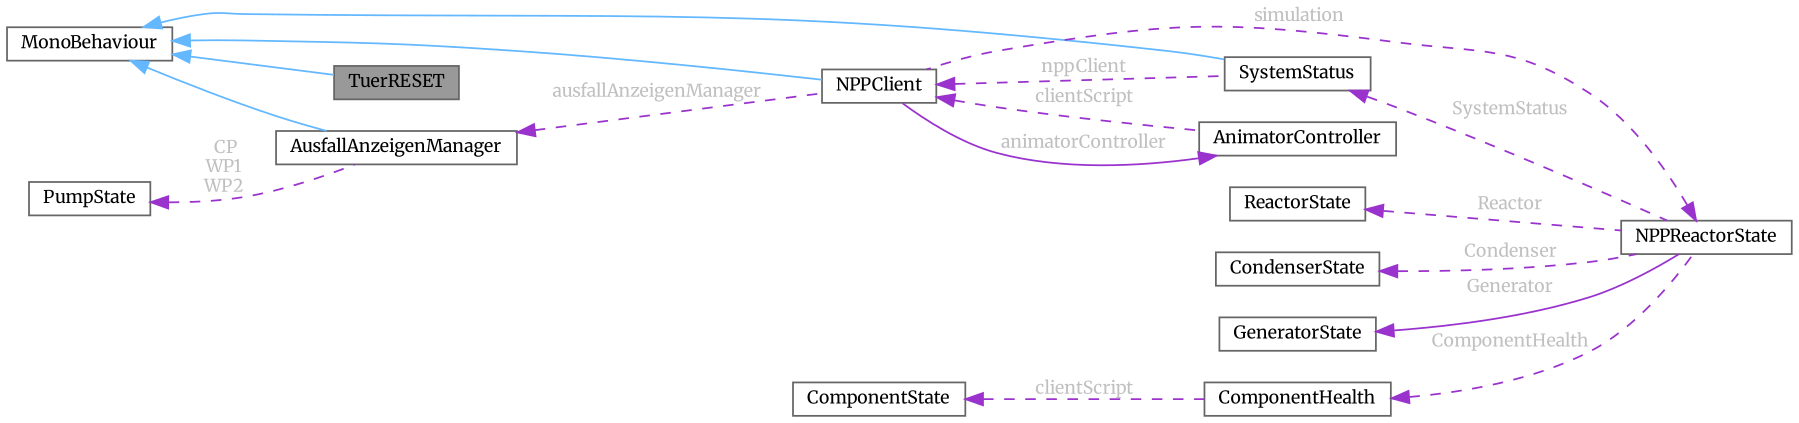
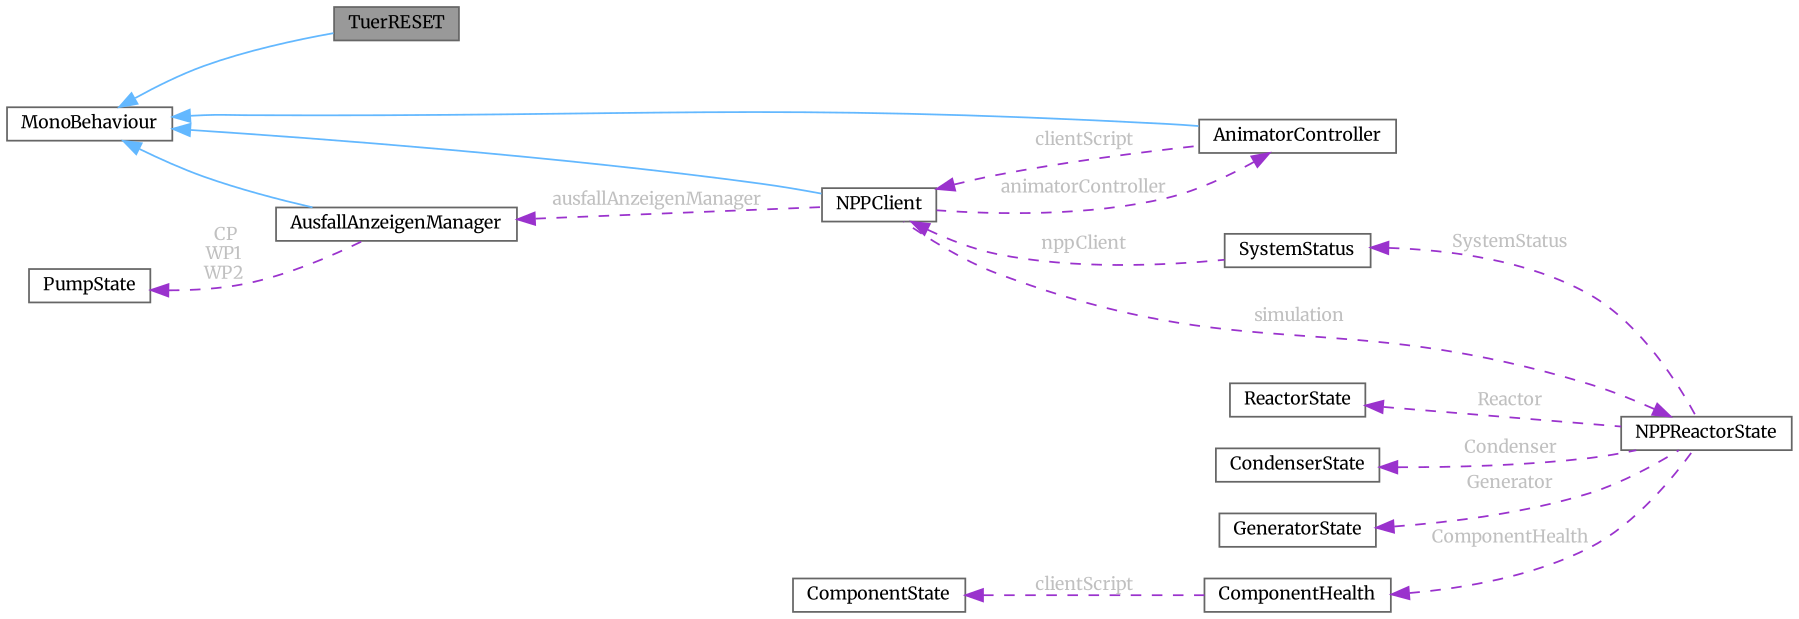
edge "SystemStatus" -> "MonoBehaviour": now "AnimatorController" -> "MonoBehaviour"
edge "NPPClient" -> "AnimatorController": style solid -> dashed
edge "NPPReactorState" -> "GeneratorState": style solid -> dashed
